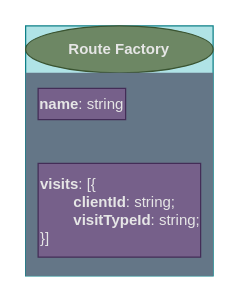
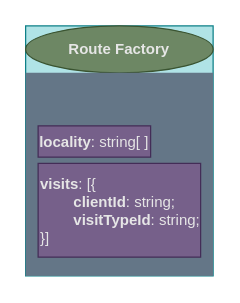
node "name: string": removed
node "locality: string[ ]": added
